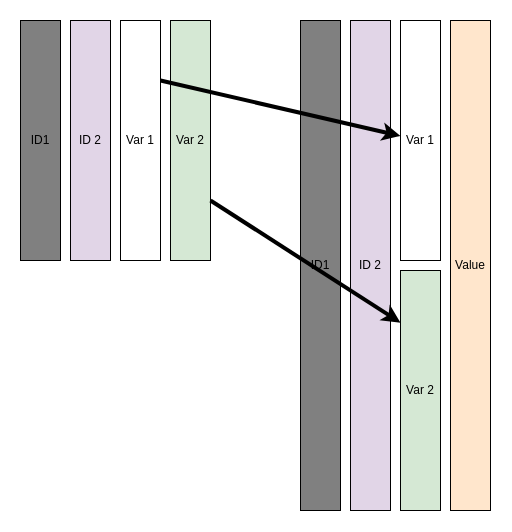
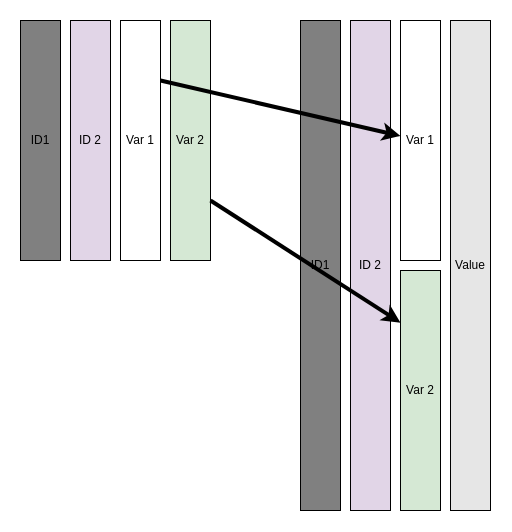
node "Value": fillcolor #ffe6cc -> #e6e6e6
